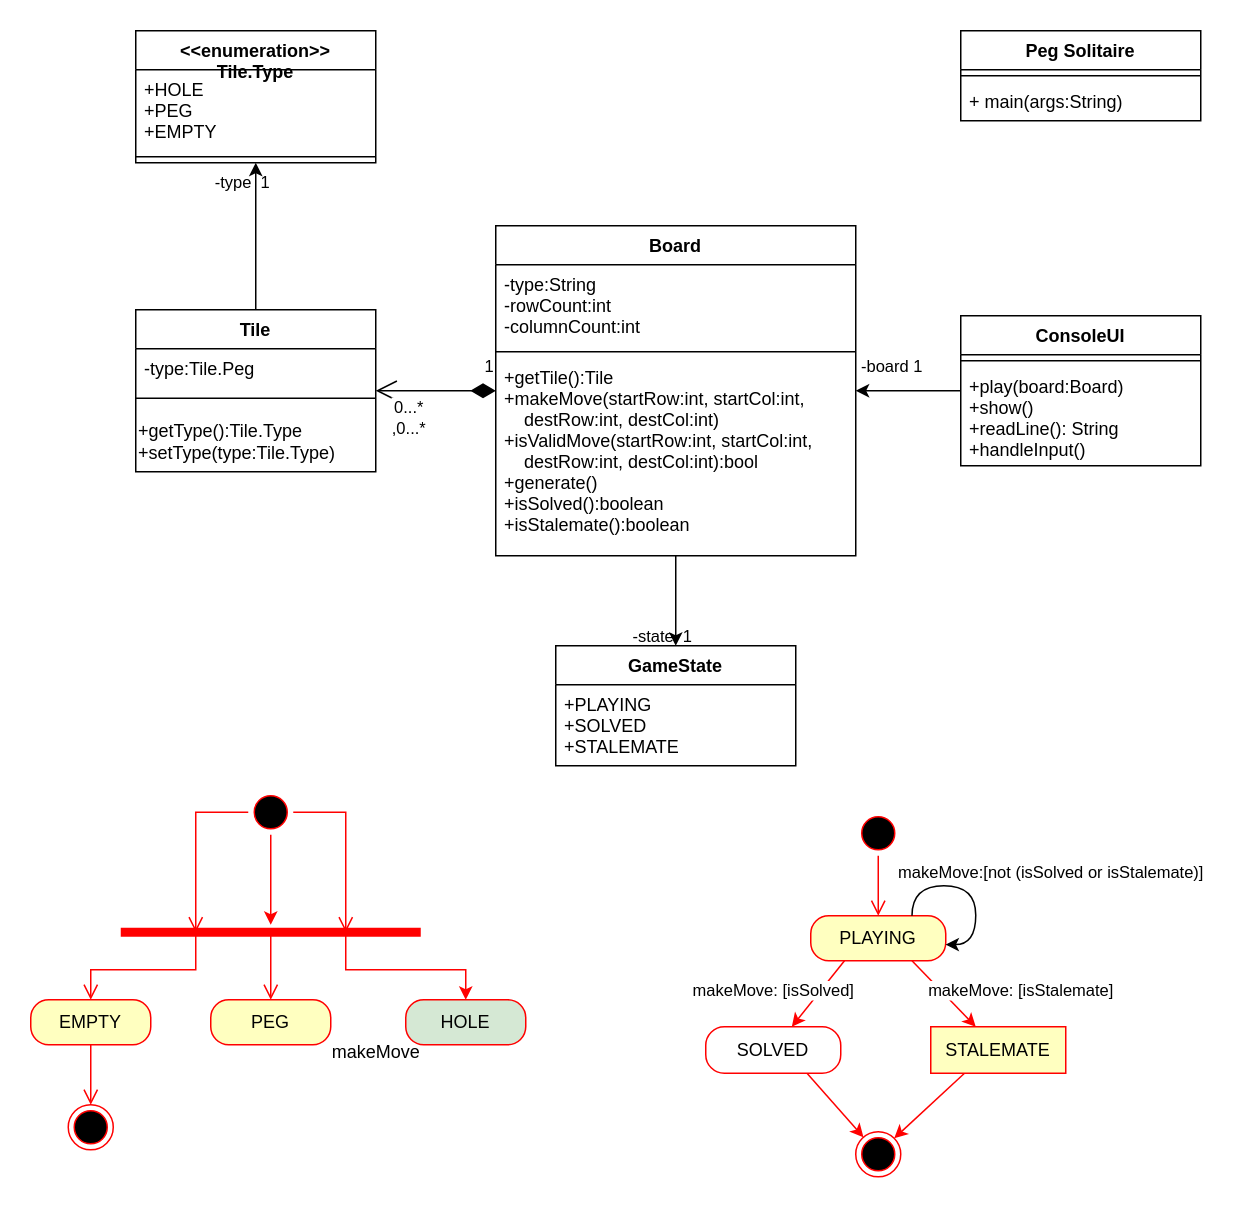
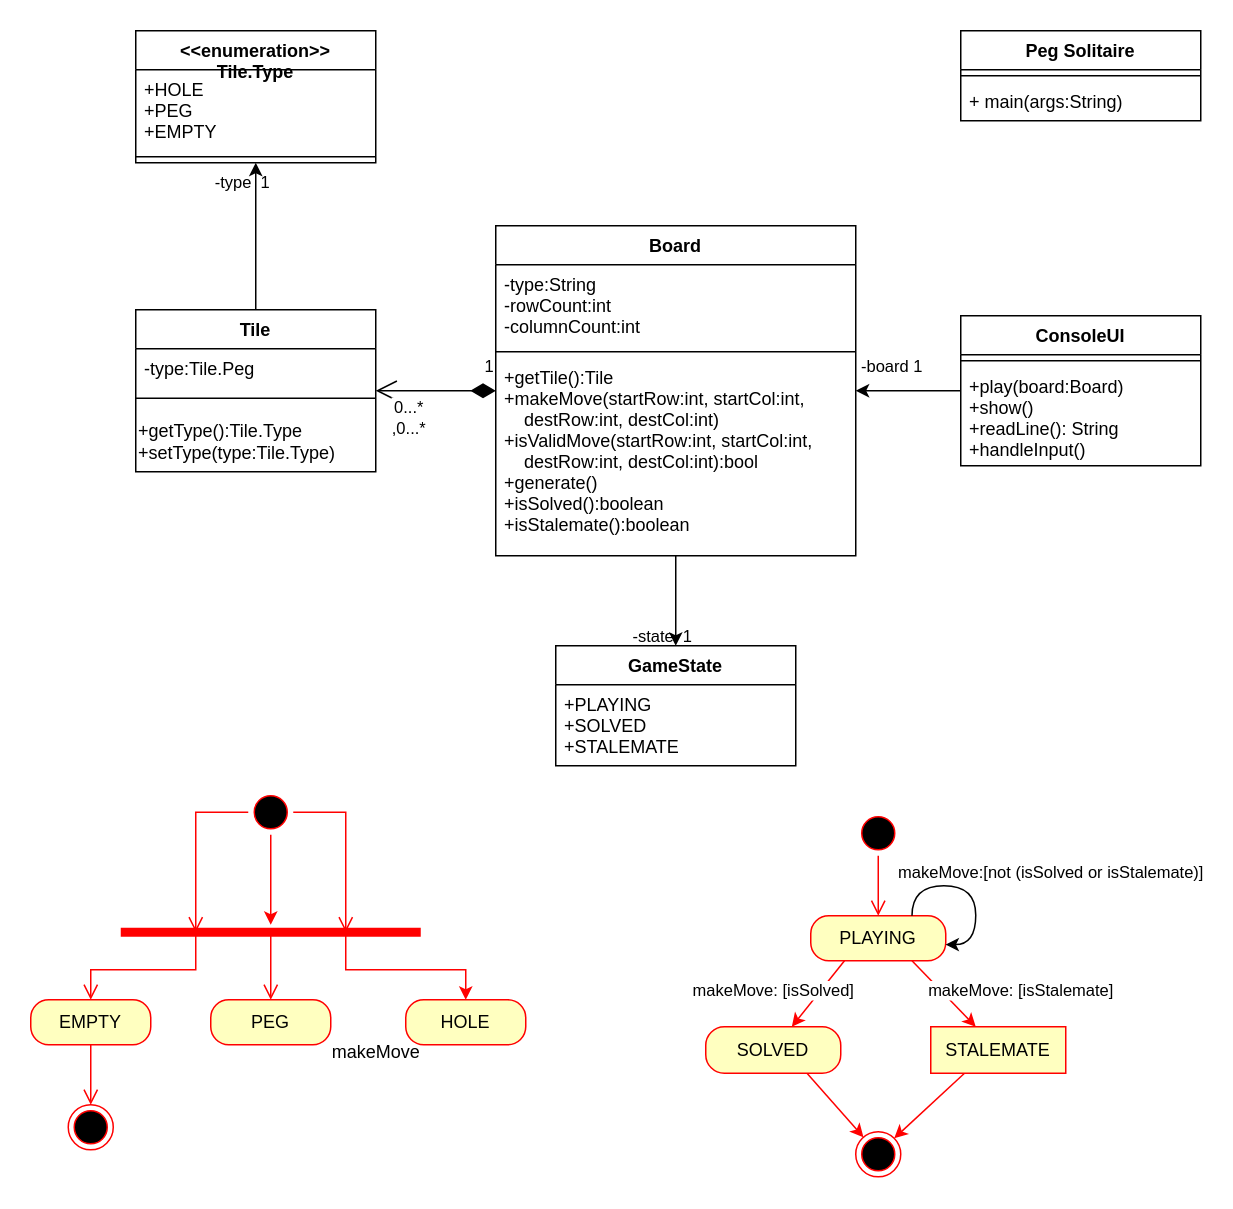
node "HOLE": fillcolor #d5e8d4 -> #ffffc0
node "SOLVED": fillcolor #ffffff -> #ffffc0
